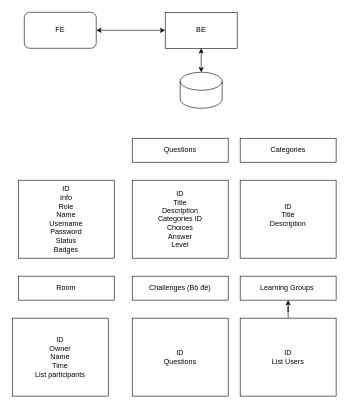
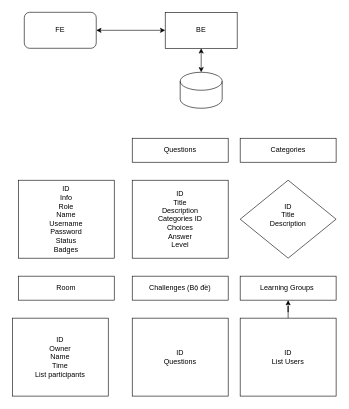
node "ID Title Description": shape rectangle -> diamond
